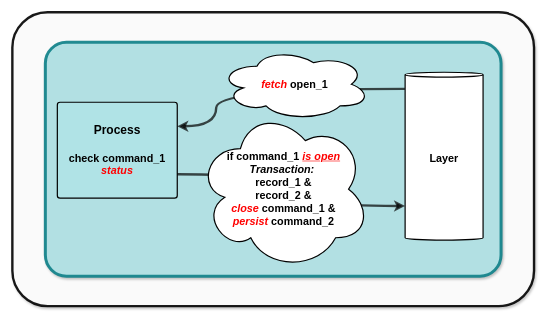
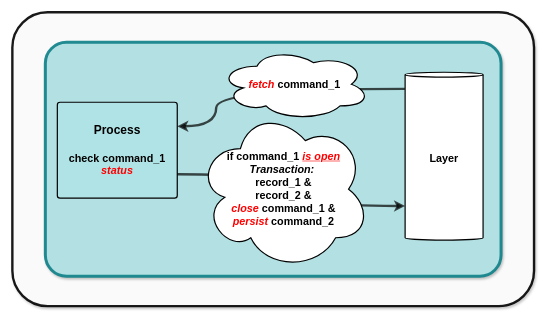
node "fetch open_1": label "fetch open_1" -> "fetch command_1"
